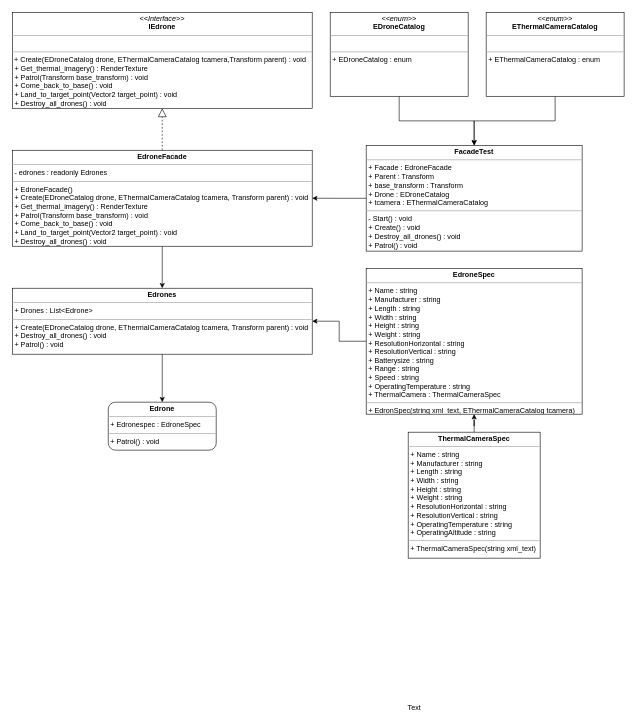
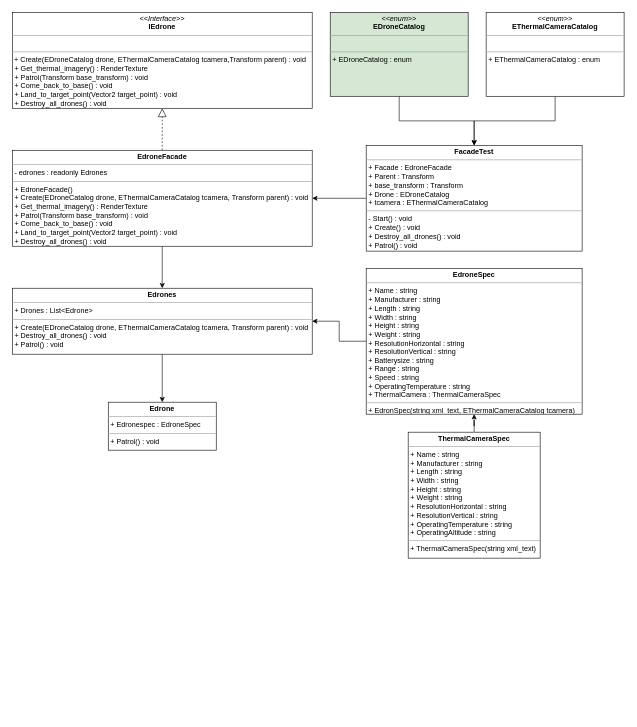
node "<<enum>> EDroneCatalog + EDroneCatalog : enum": fillcolor #ffffff -> #d5e8d4
node "Edrone + Edronespec : EdroneSpec + Patrol() : void": shape rounded rectangle -> rectangle
node "Text": removed
